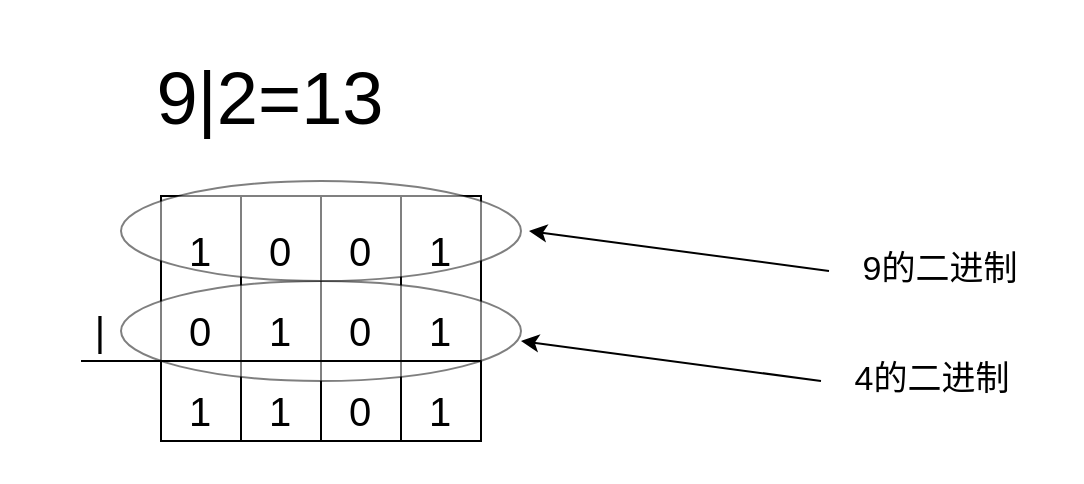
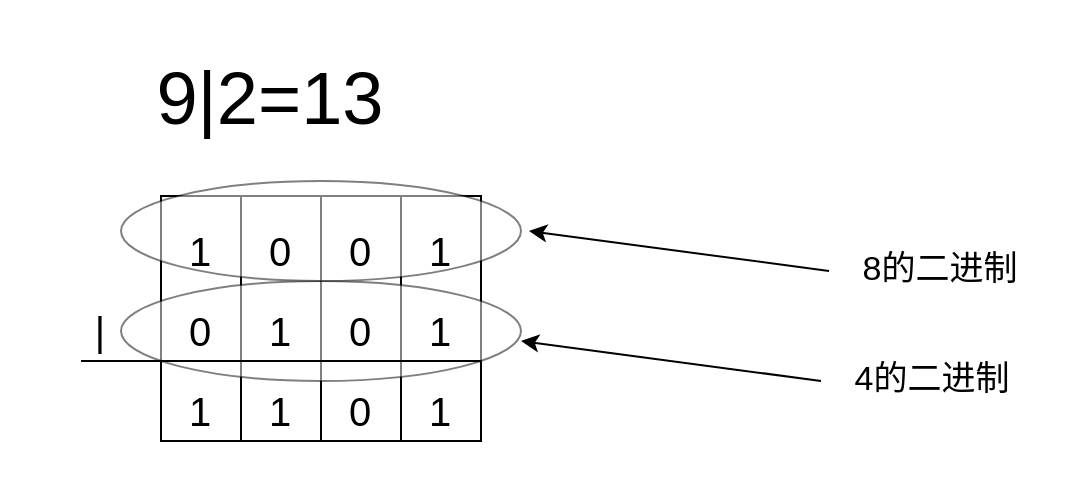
node "9的二进制": label "9的二进制" -> "8的二进制"
